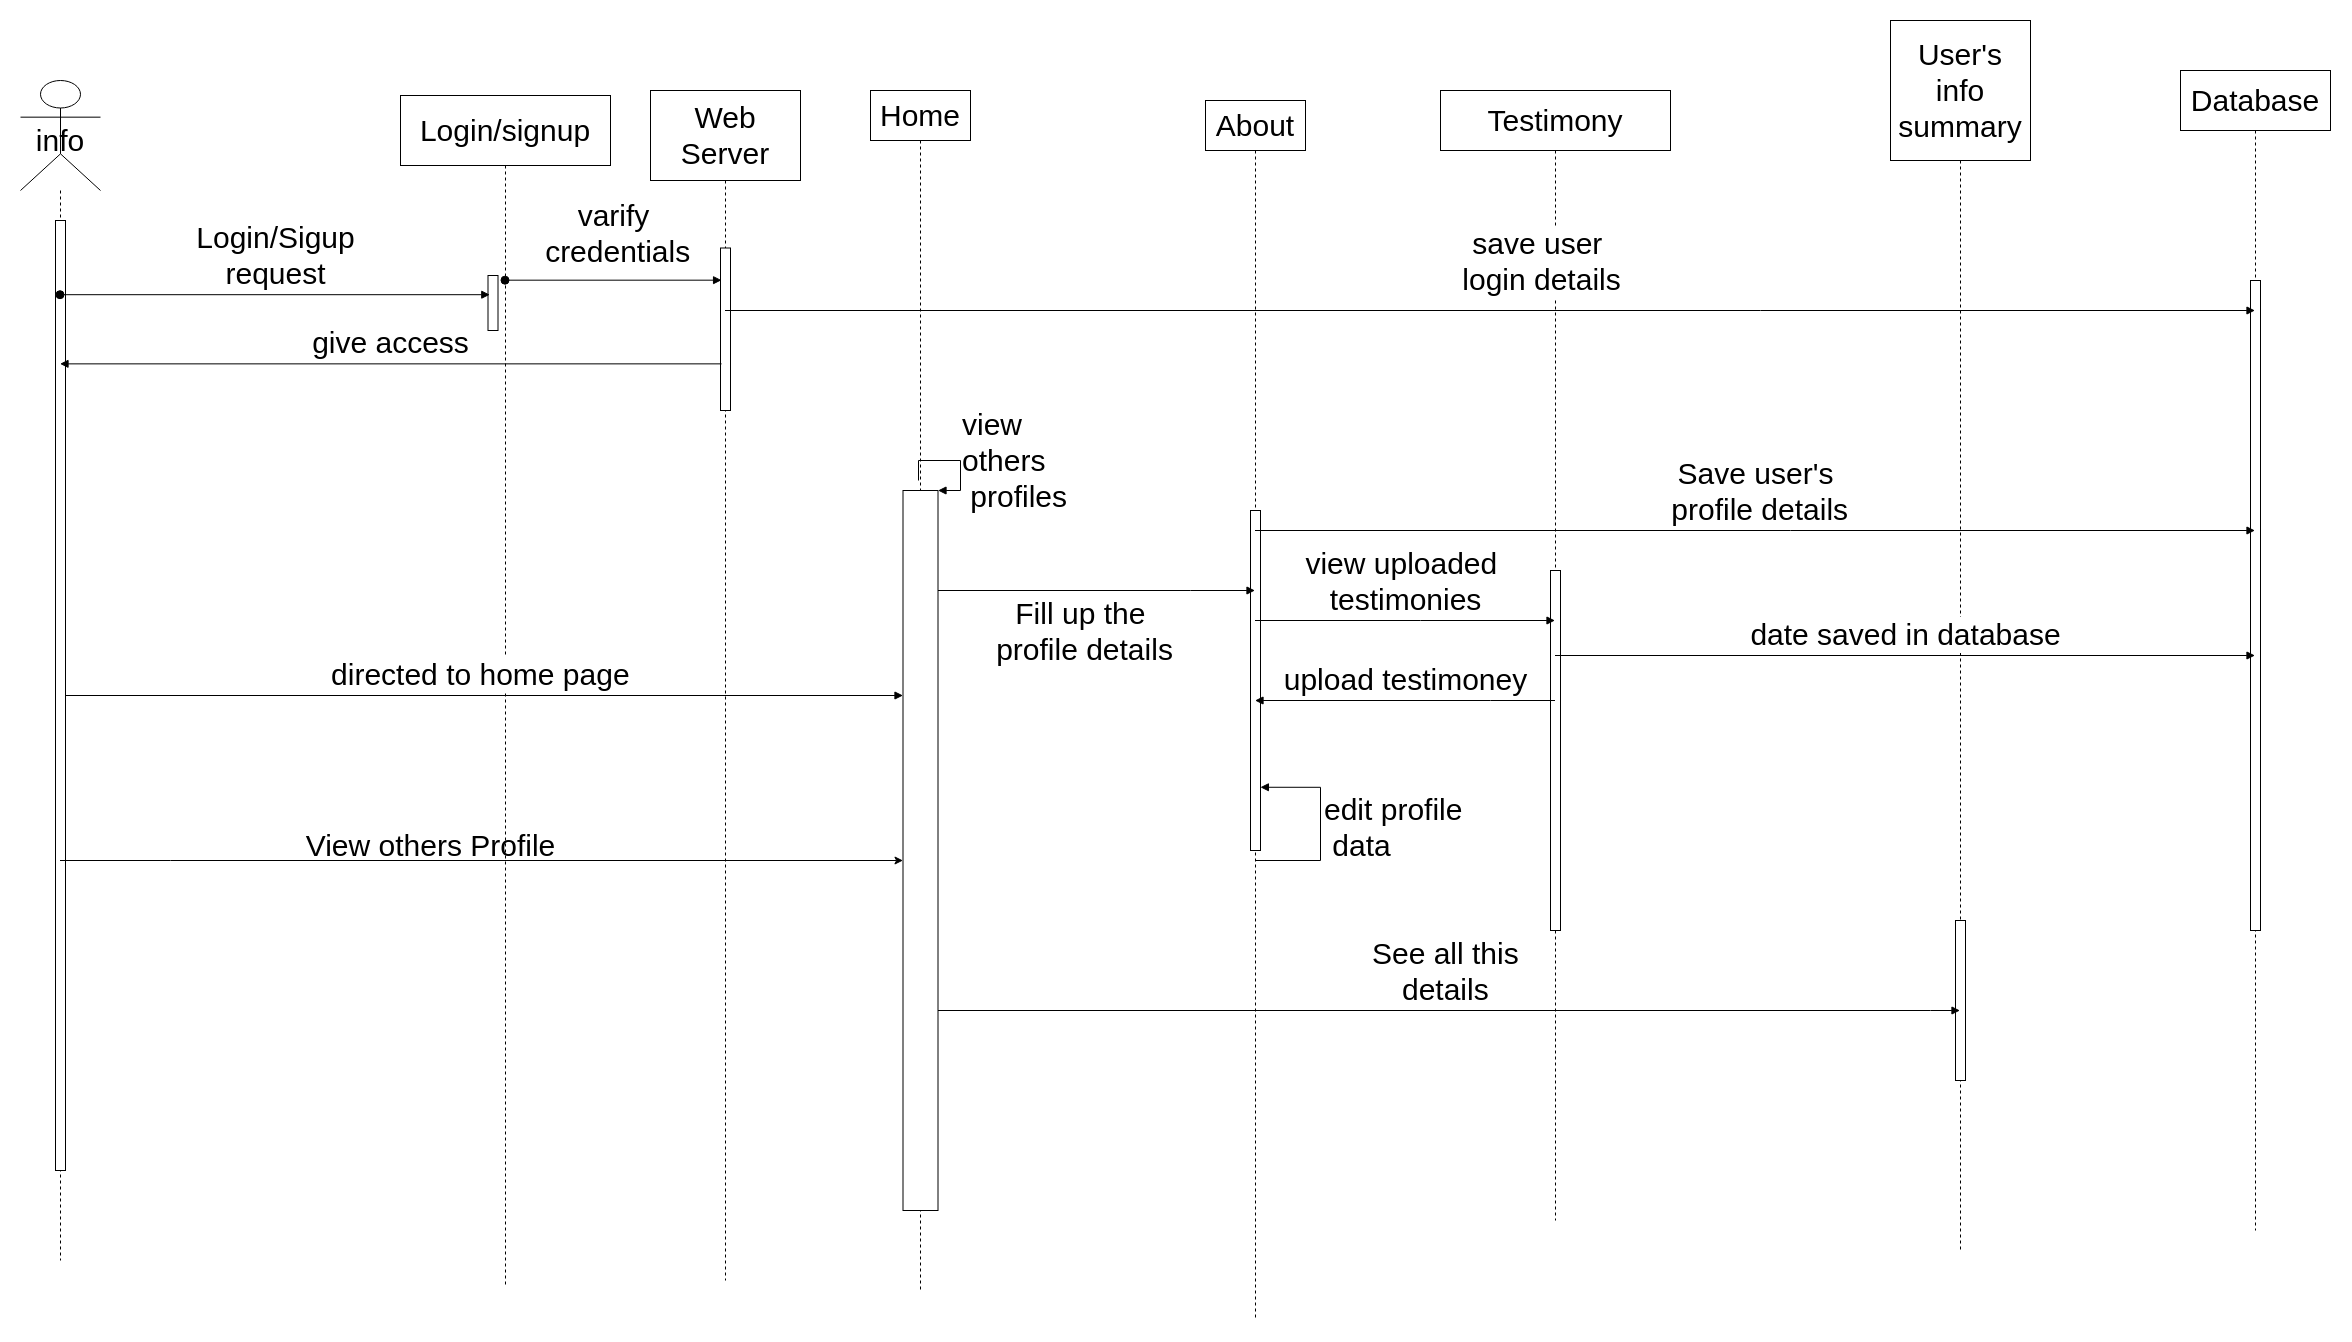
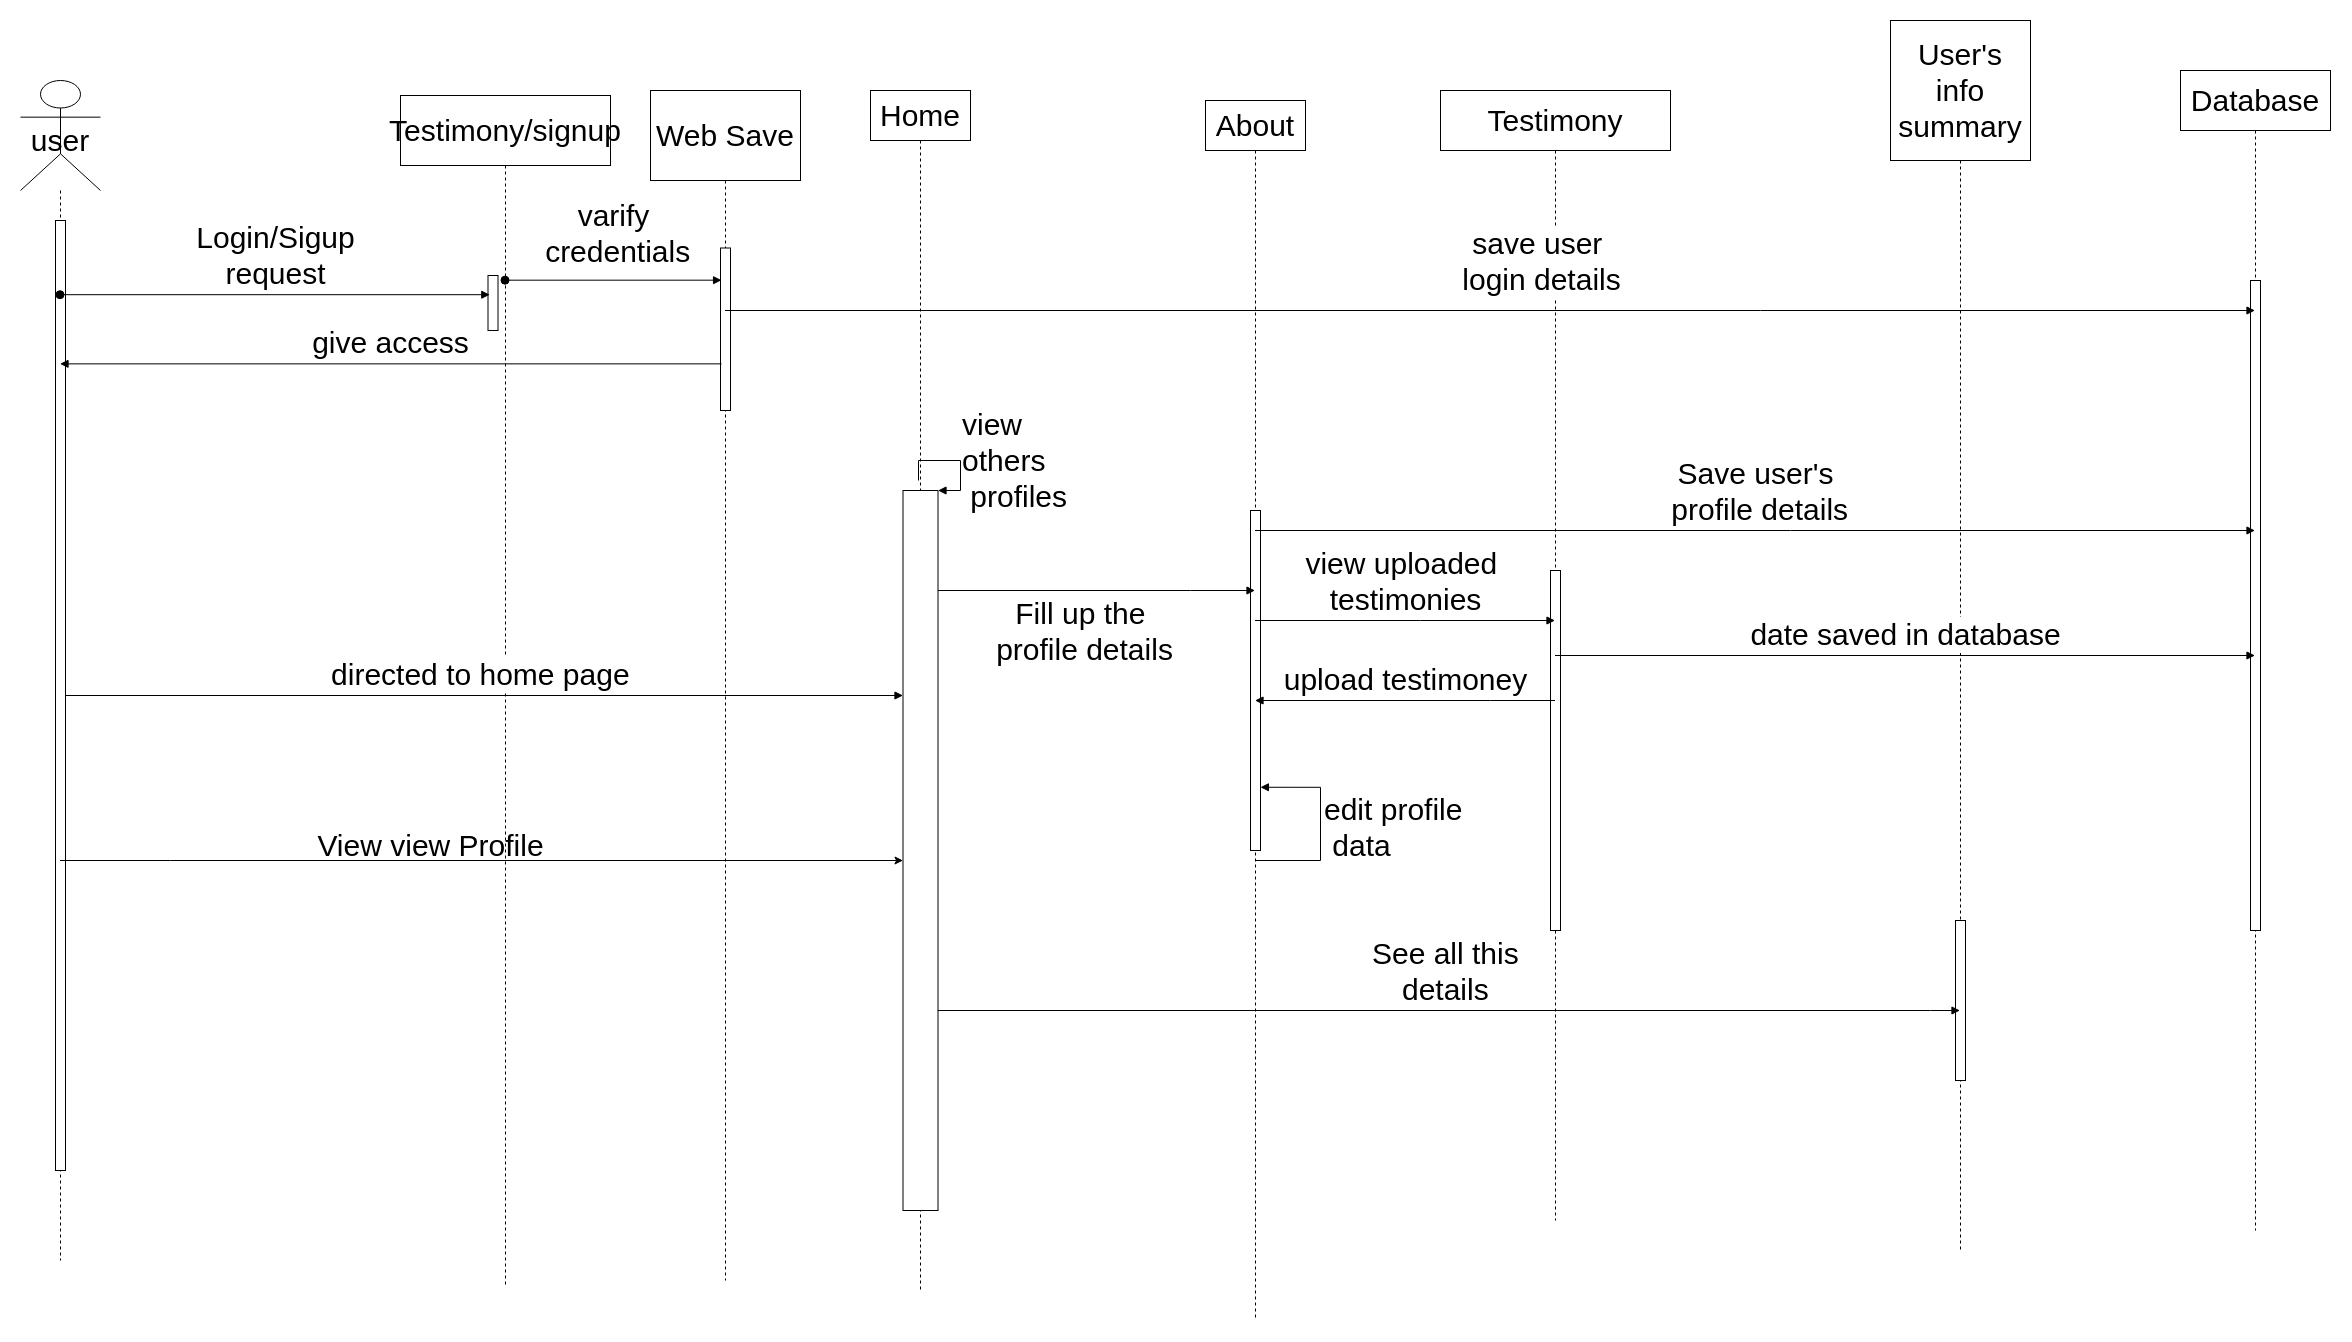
node "info": label "info" -> "user"
node "Login/signup": label "Login/signup" -> "Testimony/signup"
node "Web Server": label "Web Server" -> "Web Save"
node "View others Profile": label "View others Profile" -> "View view Profile"
